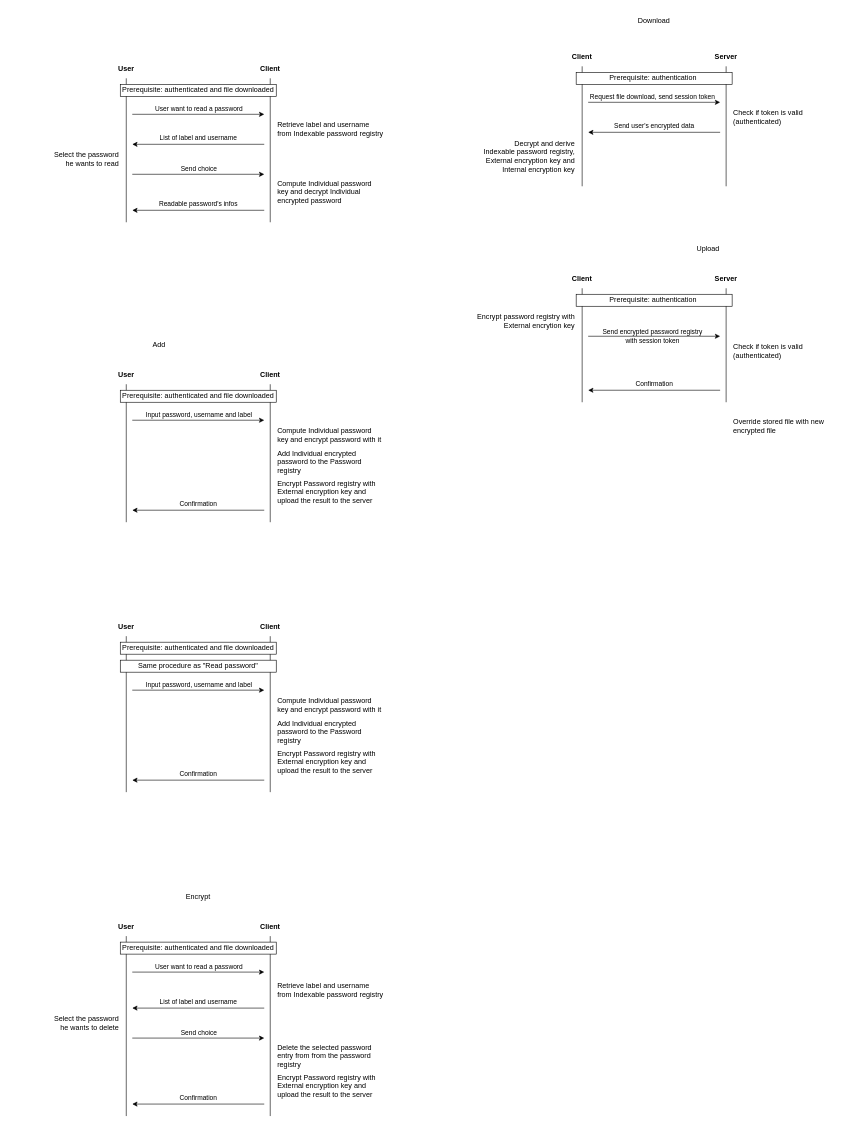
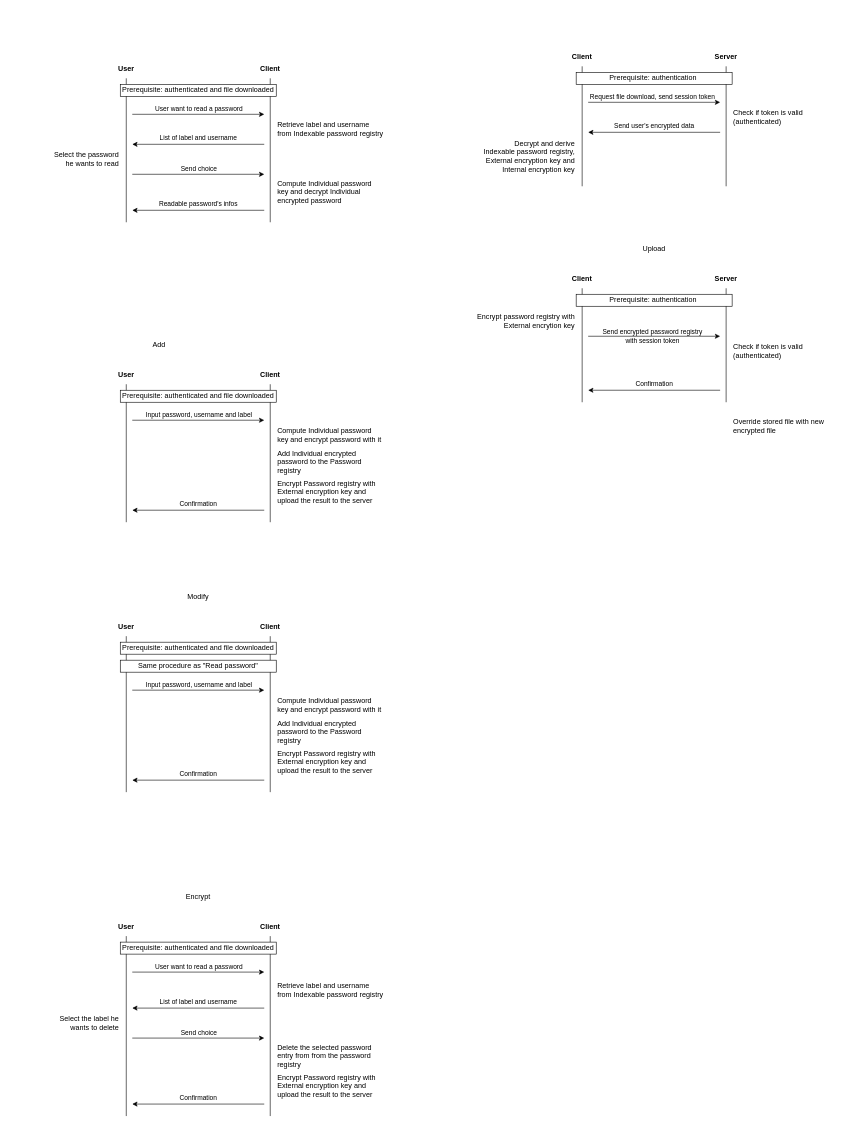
node "Download": removed
node "Upload": moved (708, 249) -> (654, 249)
node "Modify": added
node "Select the password he wants to delete": label "Select the password he wants to delete" -> "Select the label he wants to delete"
